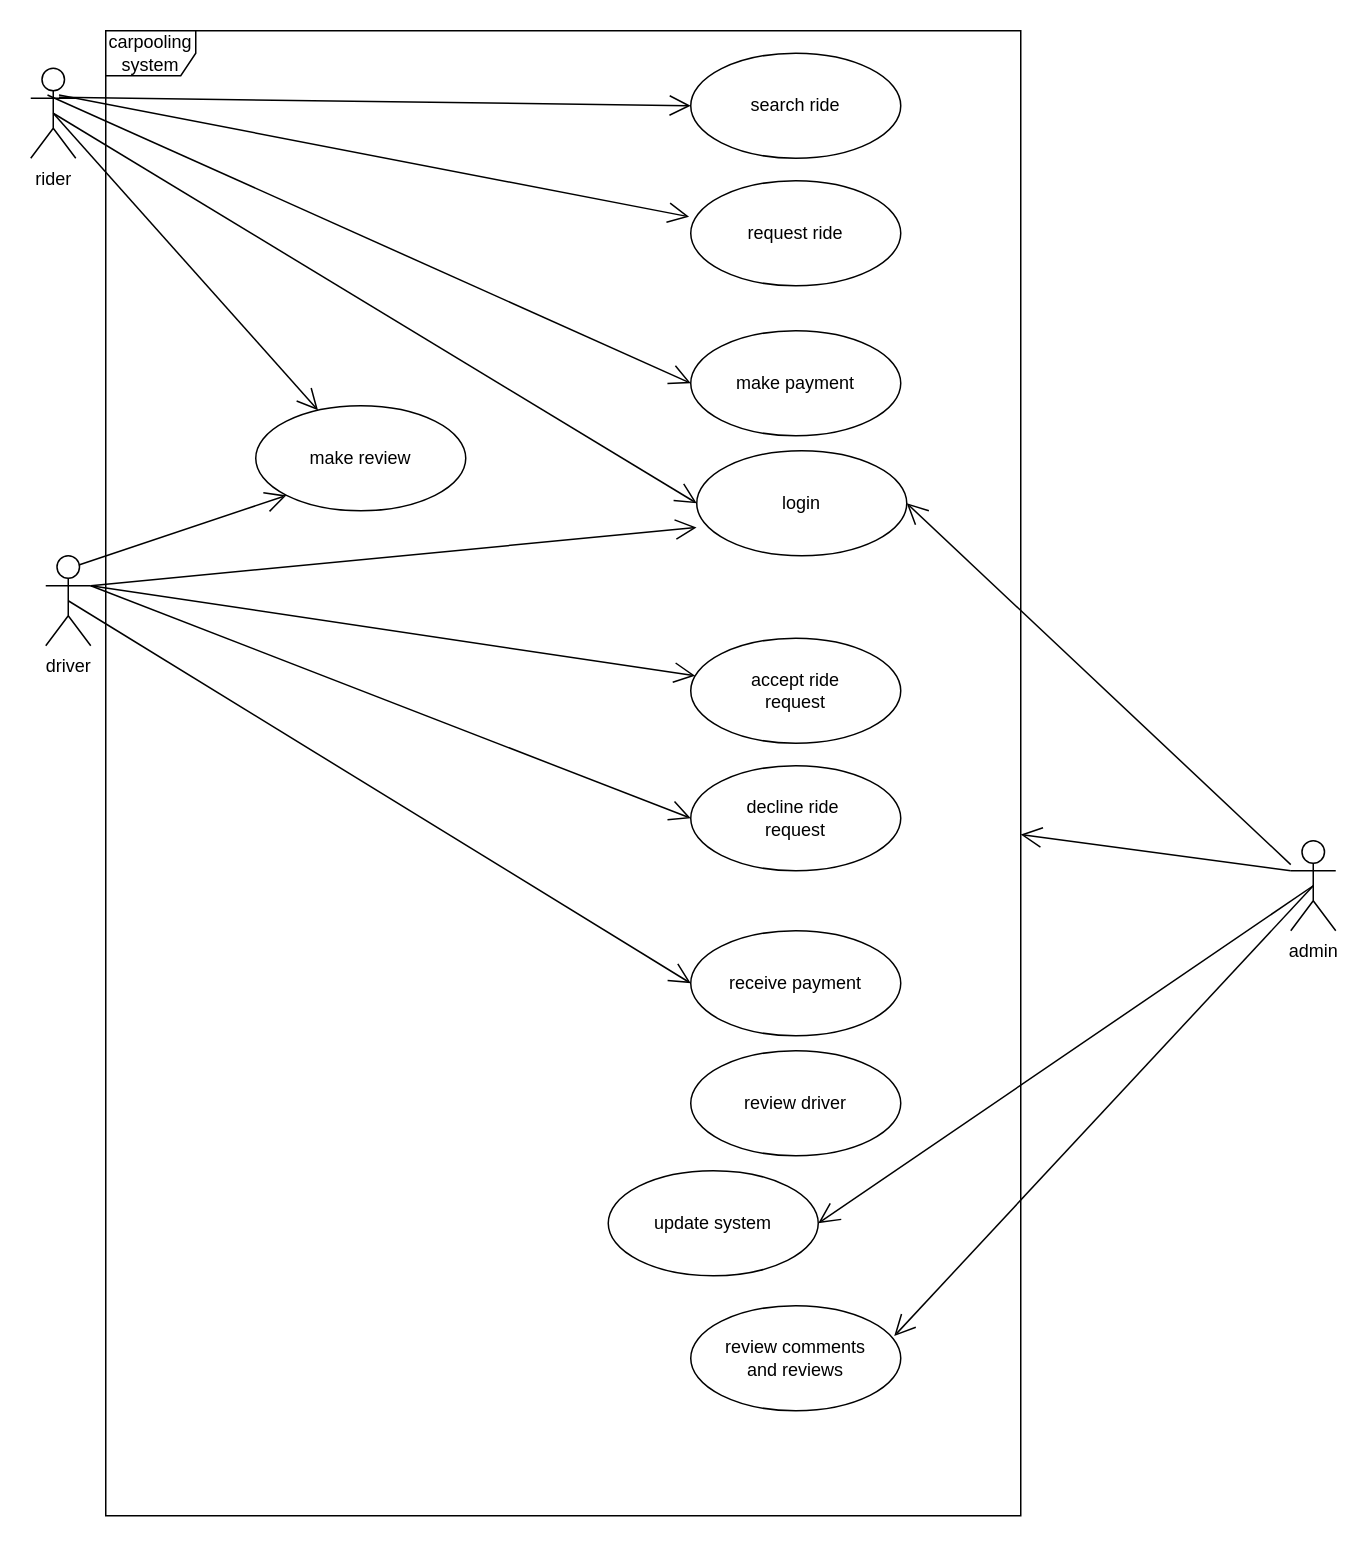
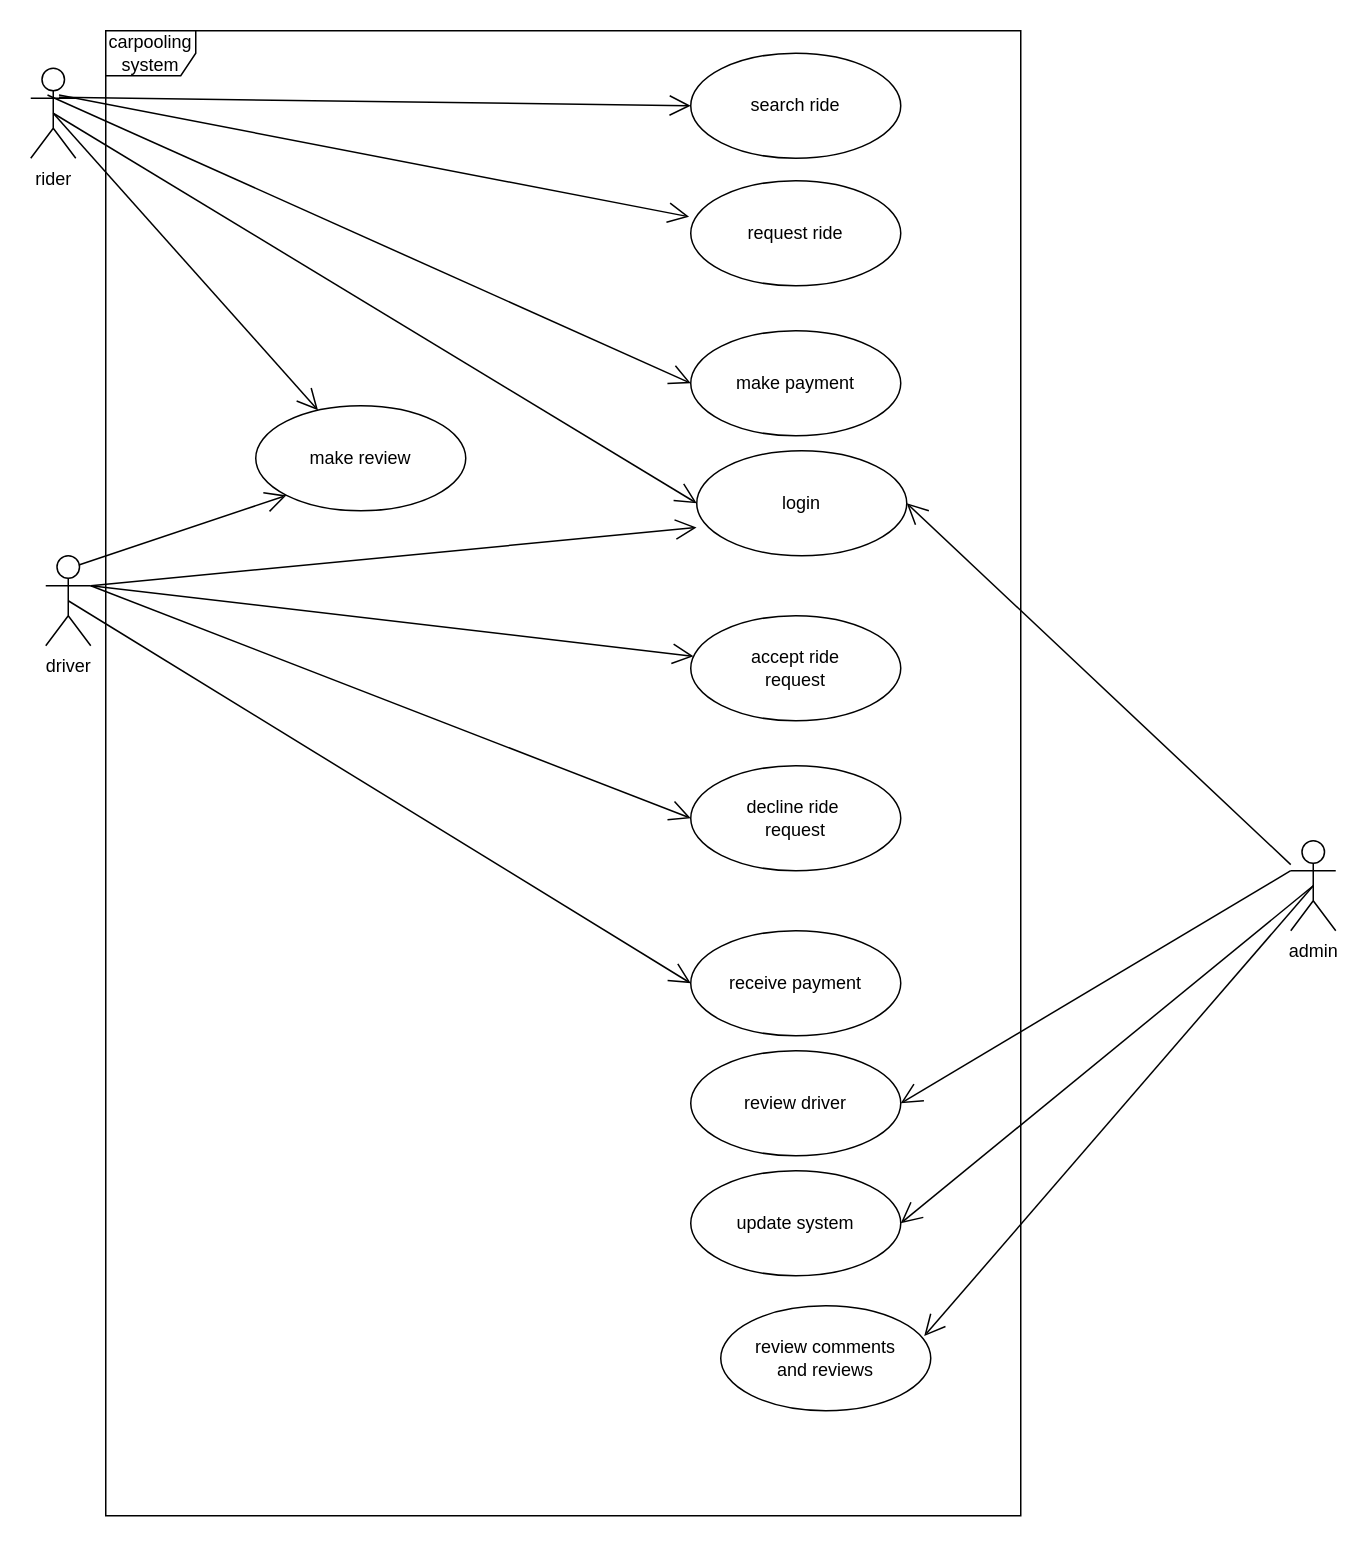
node "accept ride request": moved (796, 691) -> (796, 668)
edge "admin" -> "carpooling system": now "admin" -> "review driver"
node "update system": moved (713, 1223) -> (796, 1223)
node "review comments and reviews": moved (796, 1358) -> (826, 1358)
